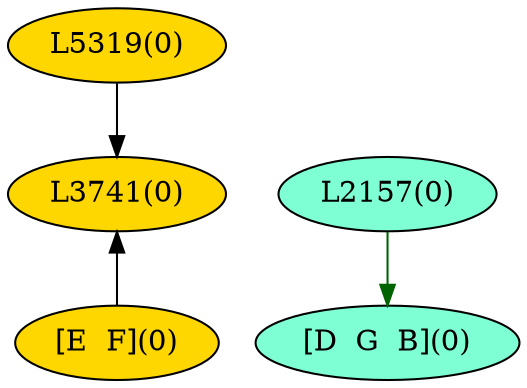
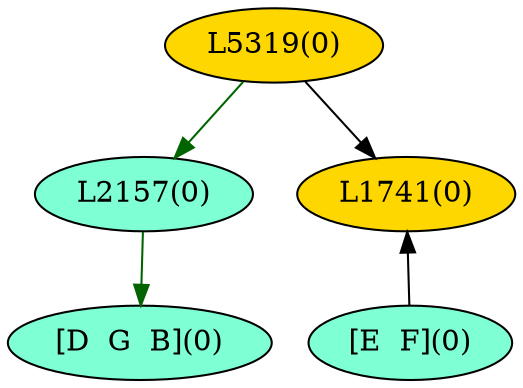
edge "L5319(0)" -> "L2157(0)": added
node "L3741(0)": label "L3741(0)" -> "L1741(0)"
node "[E  F](0)": fillcolor gold -> aquamarine
